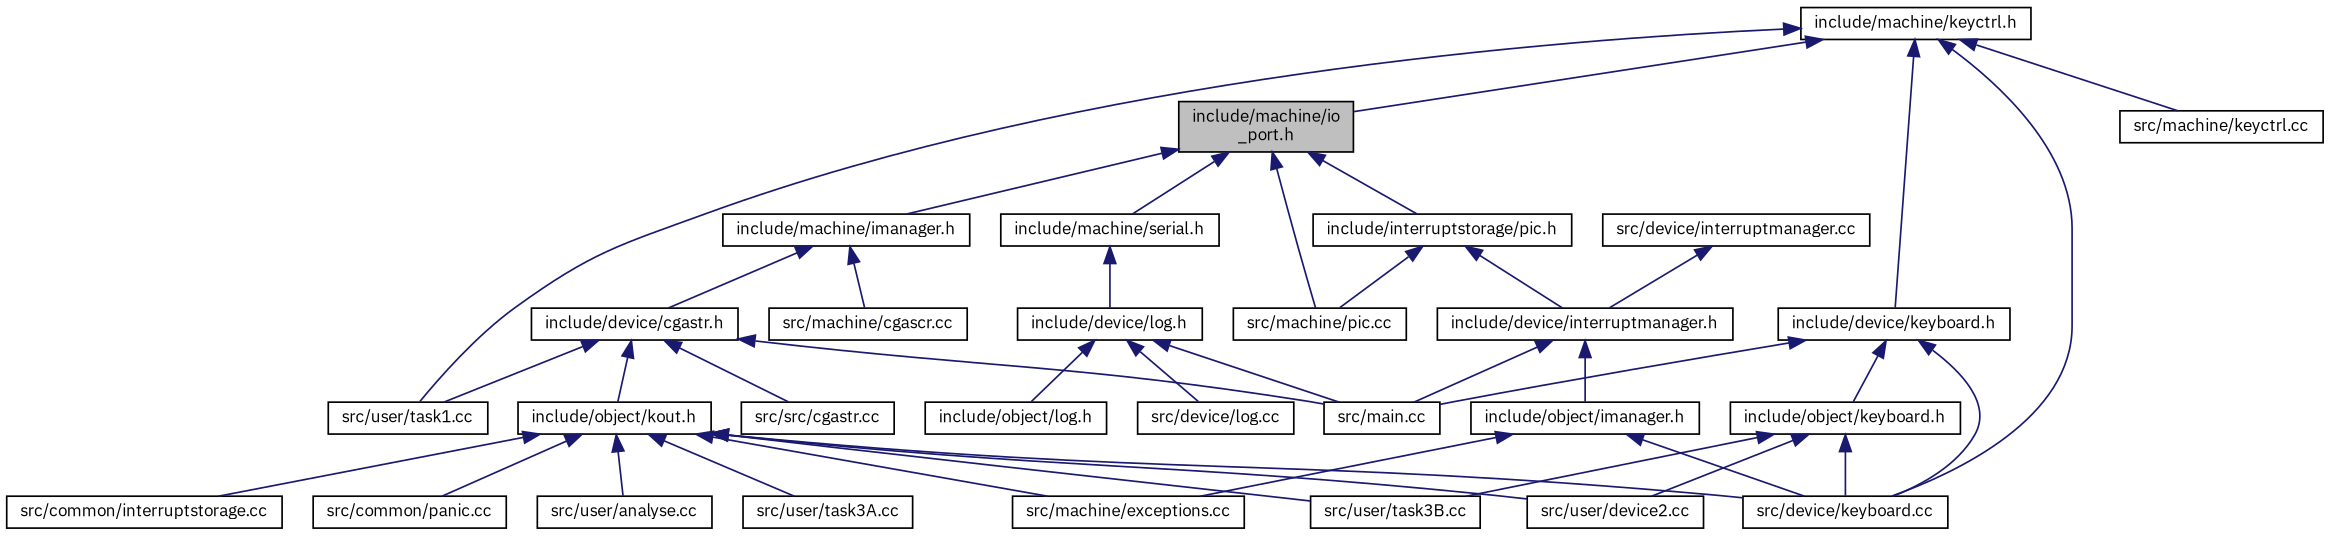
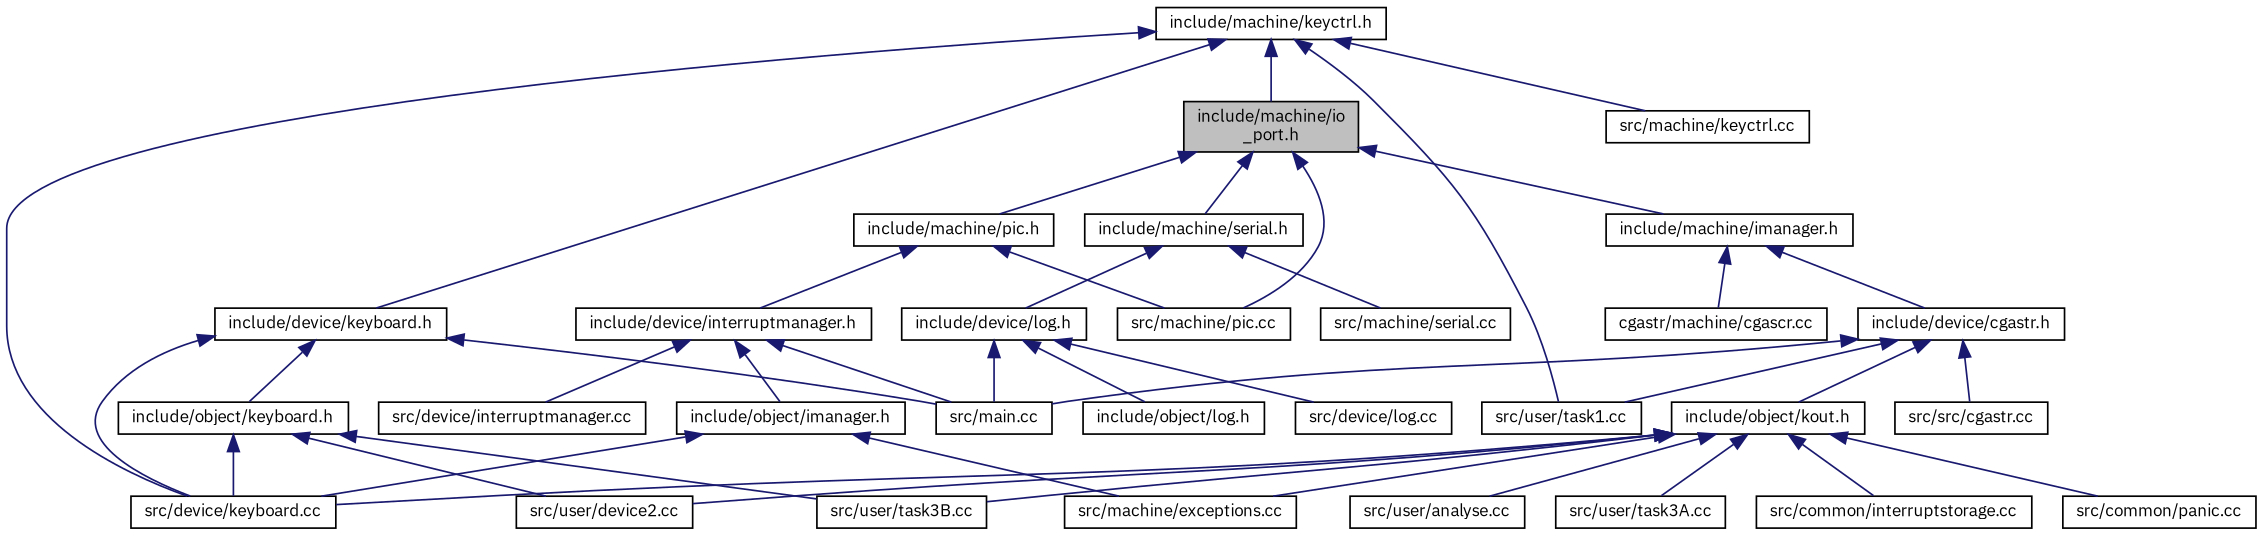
node "include/interruptstorage/pic.h": label "include/interruptstorage/pic.h" -> "include/machine/pic.h"
edge "include/device/interruptmanager.h" -> "src/device/interruptmanager.cc": reversed
node "src/machine/cgascr.cc": label "src/machine/cgascr.cc" -> "cgastr/machine/cgascr.cc"
node "src/machine/serial.cc": added
